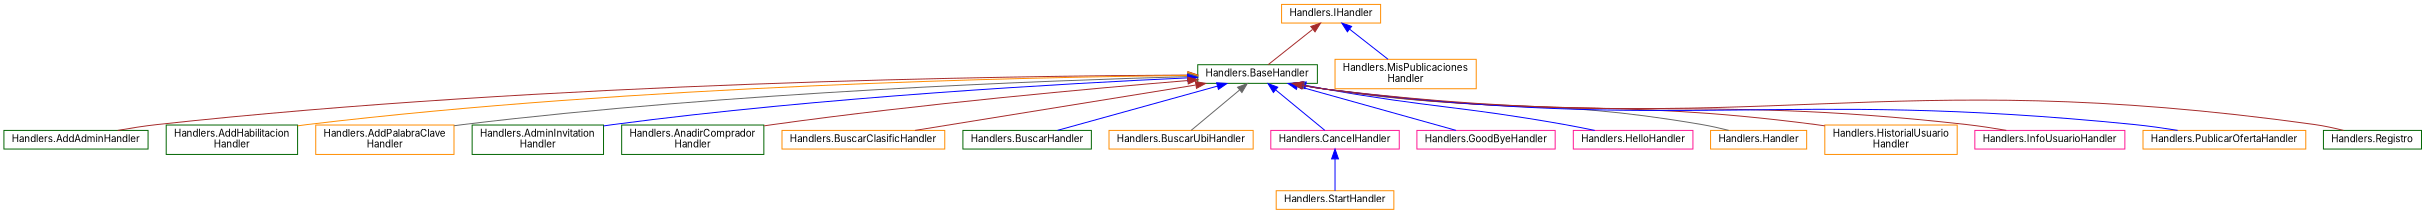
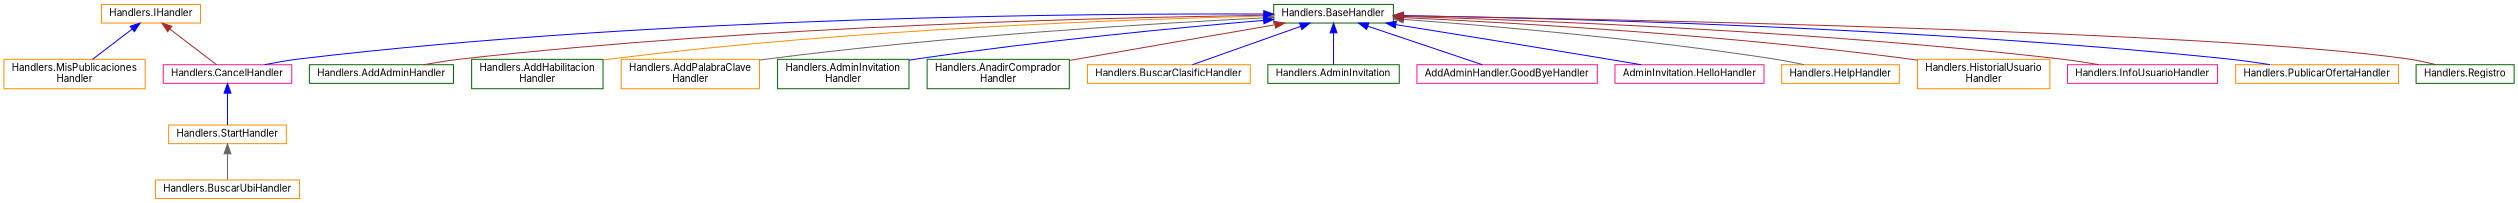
edge "Handlers.BaseHandler" -> "Handlers.IHandler": now "Handlers.CancelHandler" -> "Handlers.IHandler"
edge "Handlers.BuscarClasificHandler" -> "Handlers.BaseHandler": color brown -> blue
edge "Handlers.BuscarUbiHandler" -> "Handlers.BaseHandler": now "Handlers.BuscarUbiHandler" -> "Handlers.StartHandler"
node "Handlers.BuscarHandler": label "Handlers.BuscarHandler" -> "Handlers.AdminInvitation"
node "Handlers.GoodByeHandler": label "Handlers.GoodByeHandler" -> "AddAdminHandler.GoodByeHandler"
node "Handlers.HelloHandler": label "Handlers.HelloHandler" -> "AdminInvitation.HelloHandler"
node "Handlers.Handler": label "Handlers.Handler" -> "Handlers.HelpHandler"
